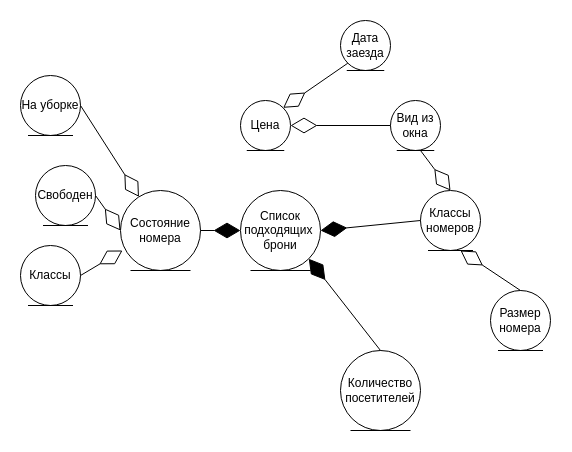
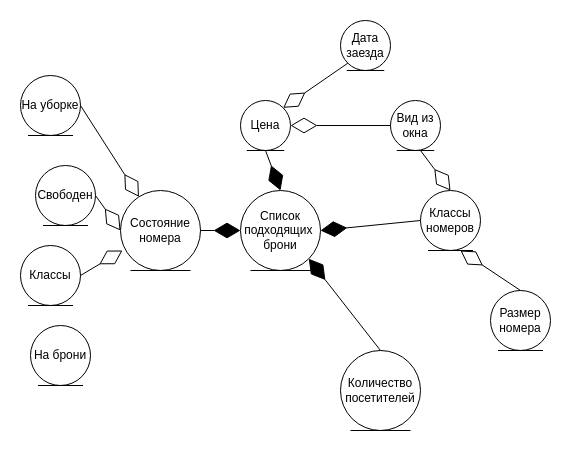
edge "Цена" -> "Список подходящих брони": added
node "На брони": added
